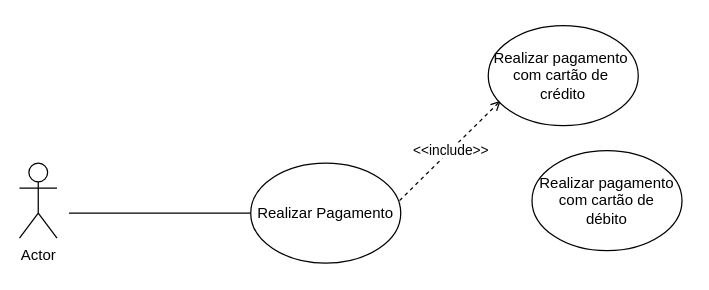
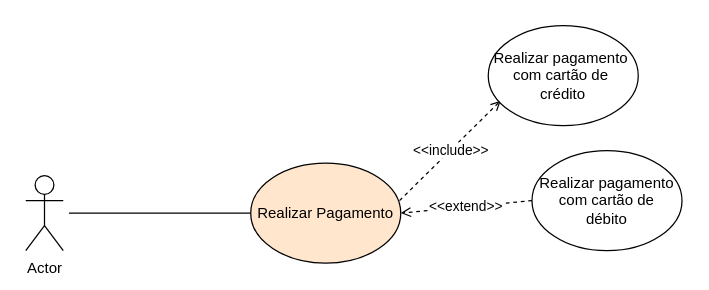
node "Actor": moved (38, 201) -> (44, 213)
edge "Realizar pagamento com cartão de débito" -> "Realizar Pagamento": added, label "<<extend>>"
node "Realizar Pagamento": fillcolor #ffffff -> #ffe6cc
